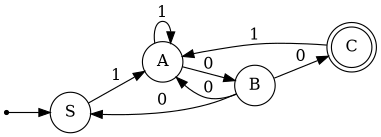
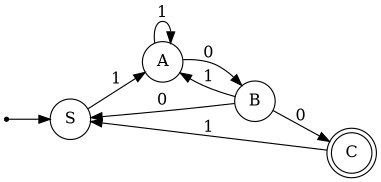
edge "C" -> "A": now "C" -> "S"
edge "B" -> "A": label "0" -> "1"
